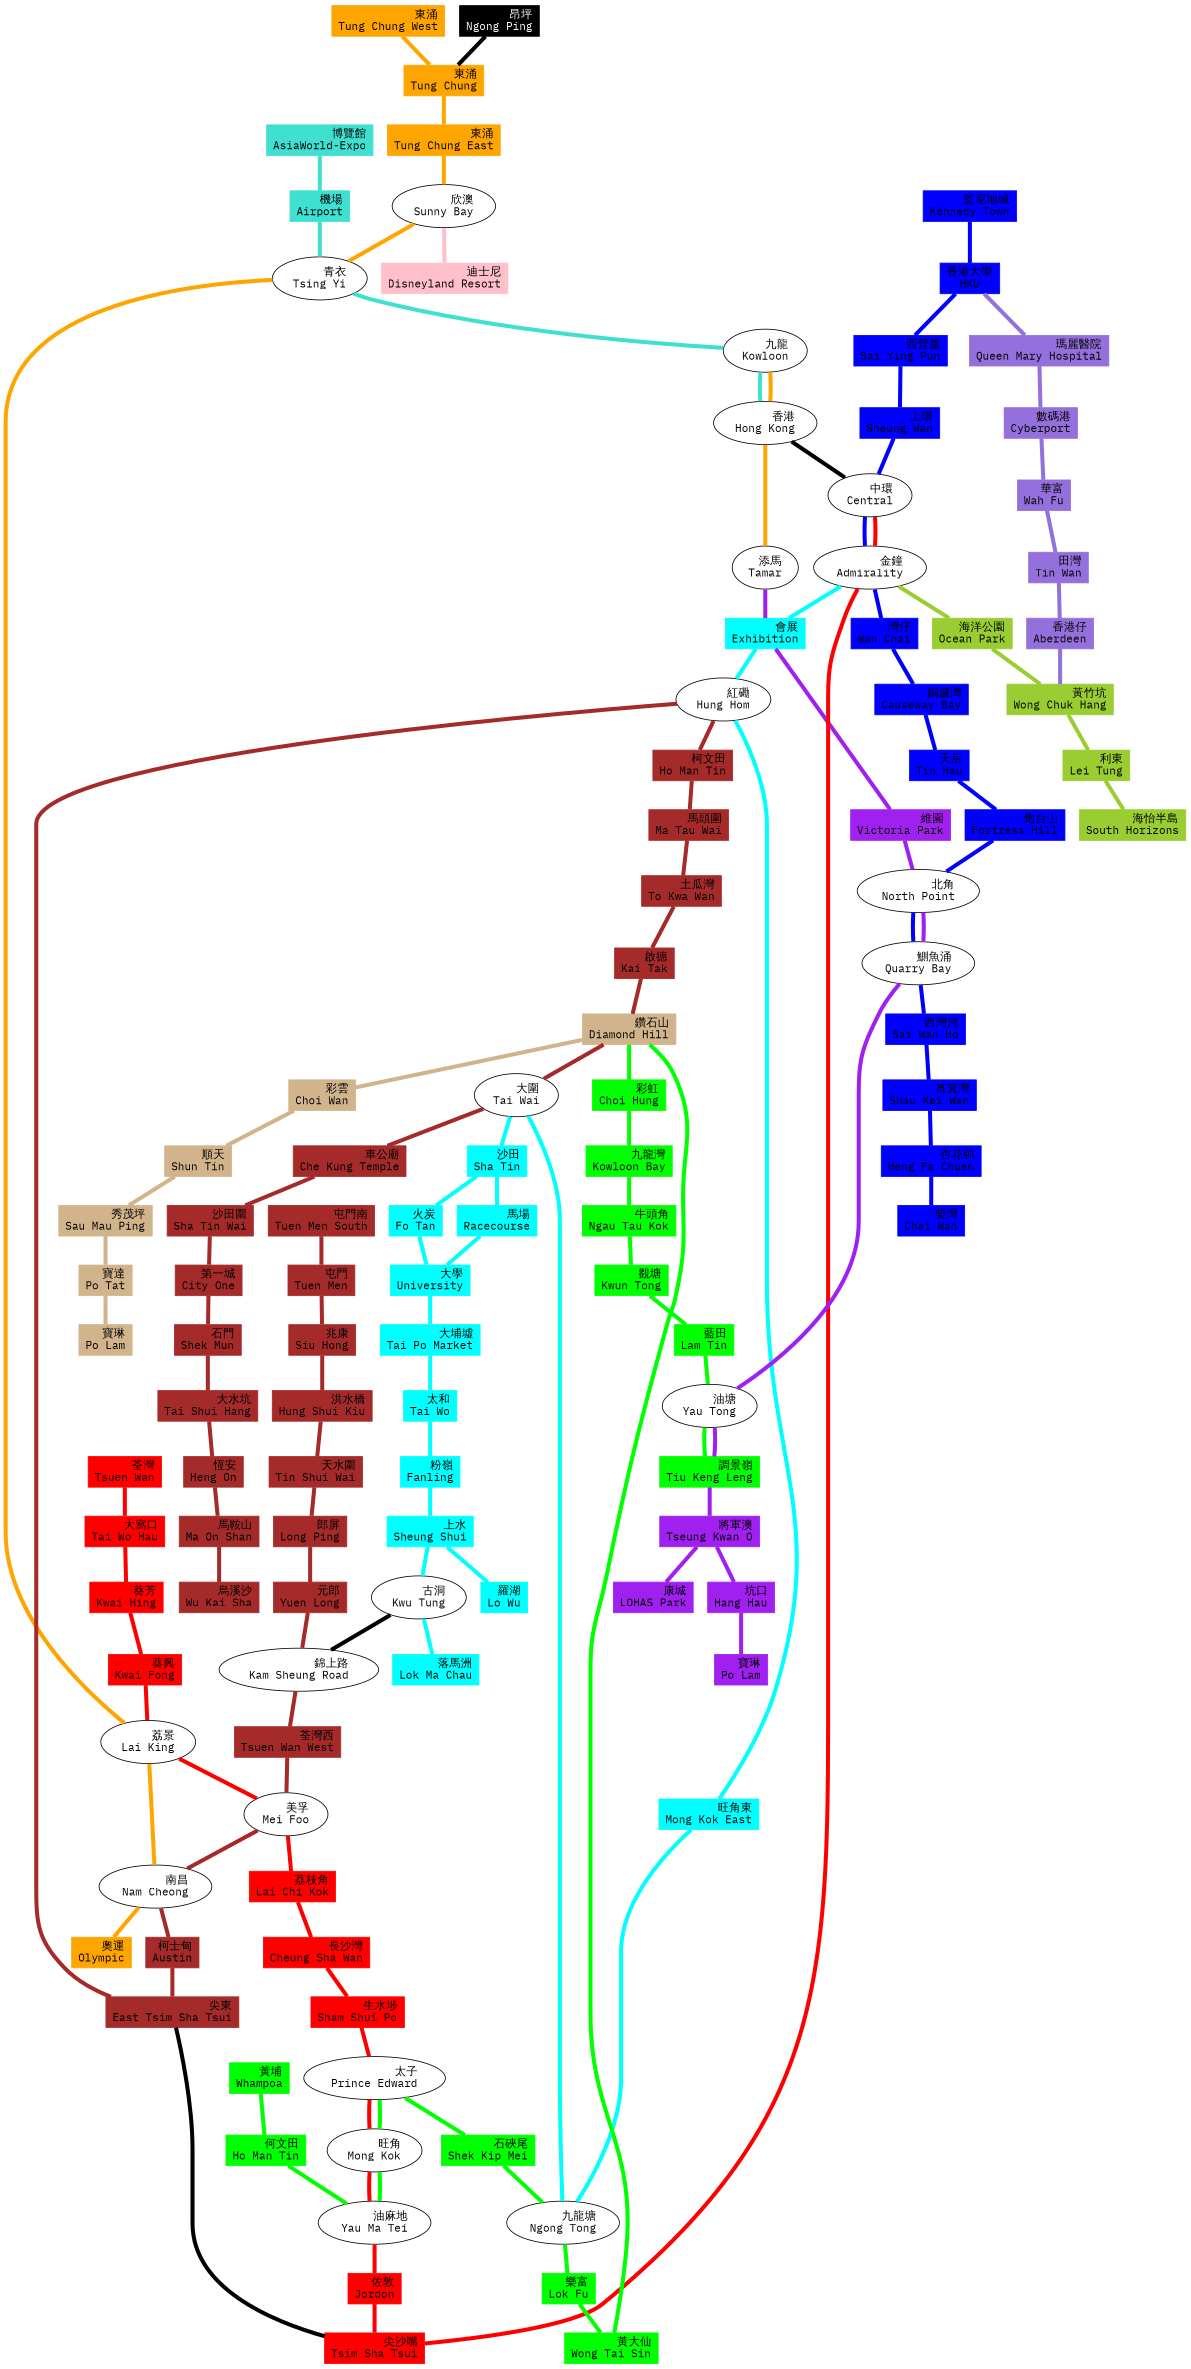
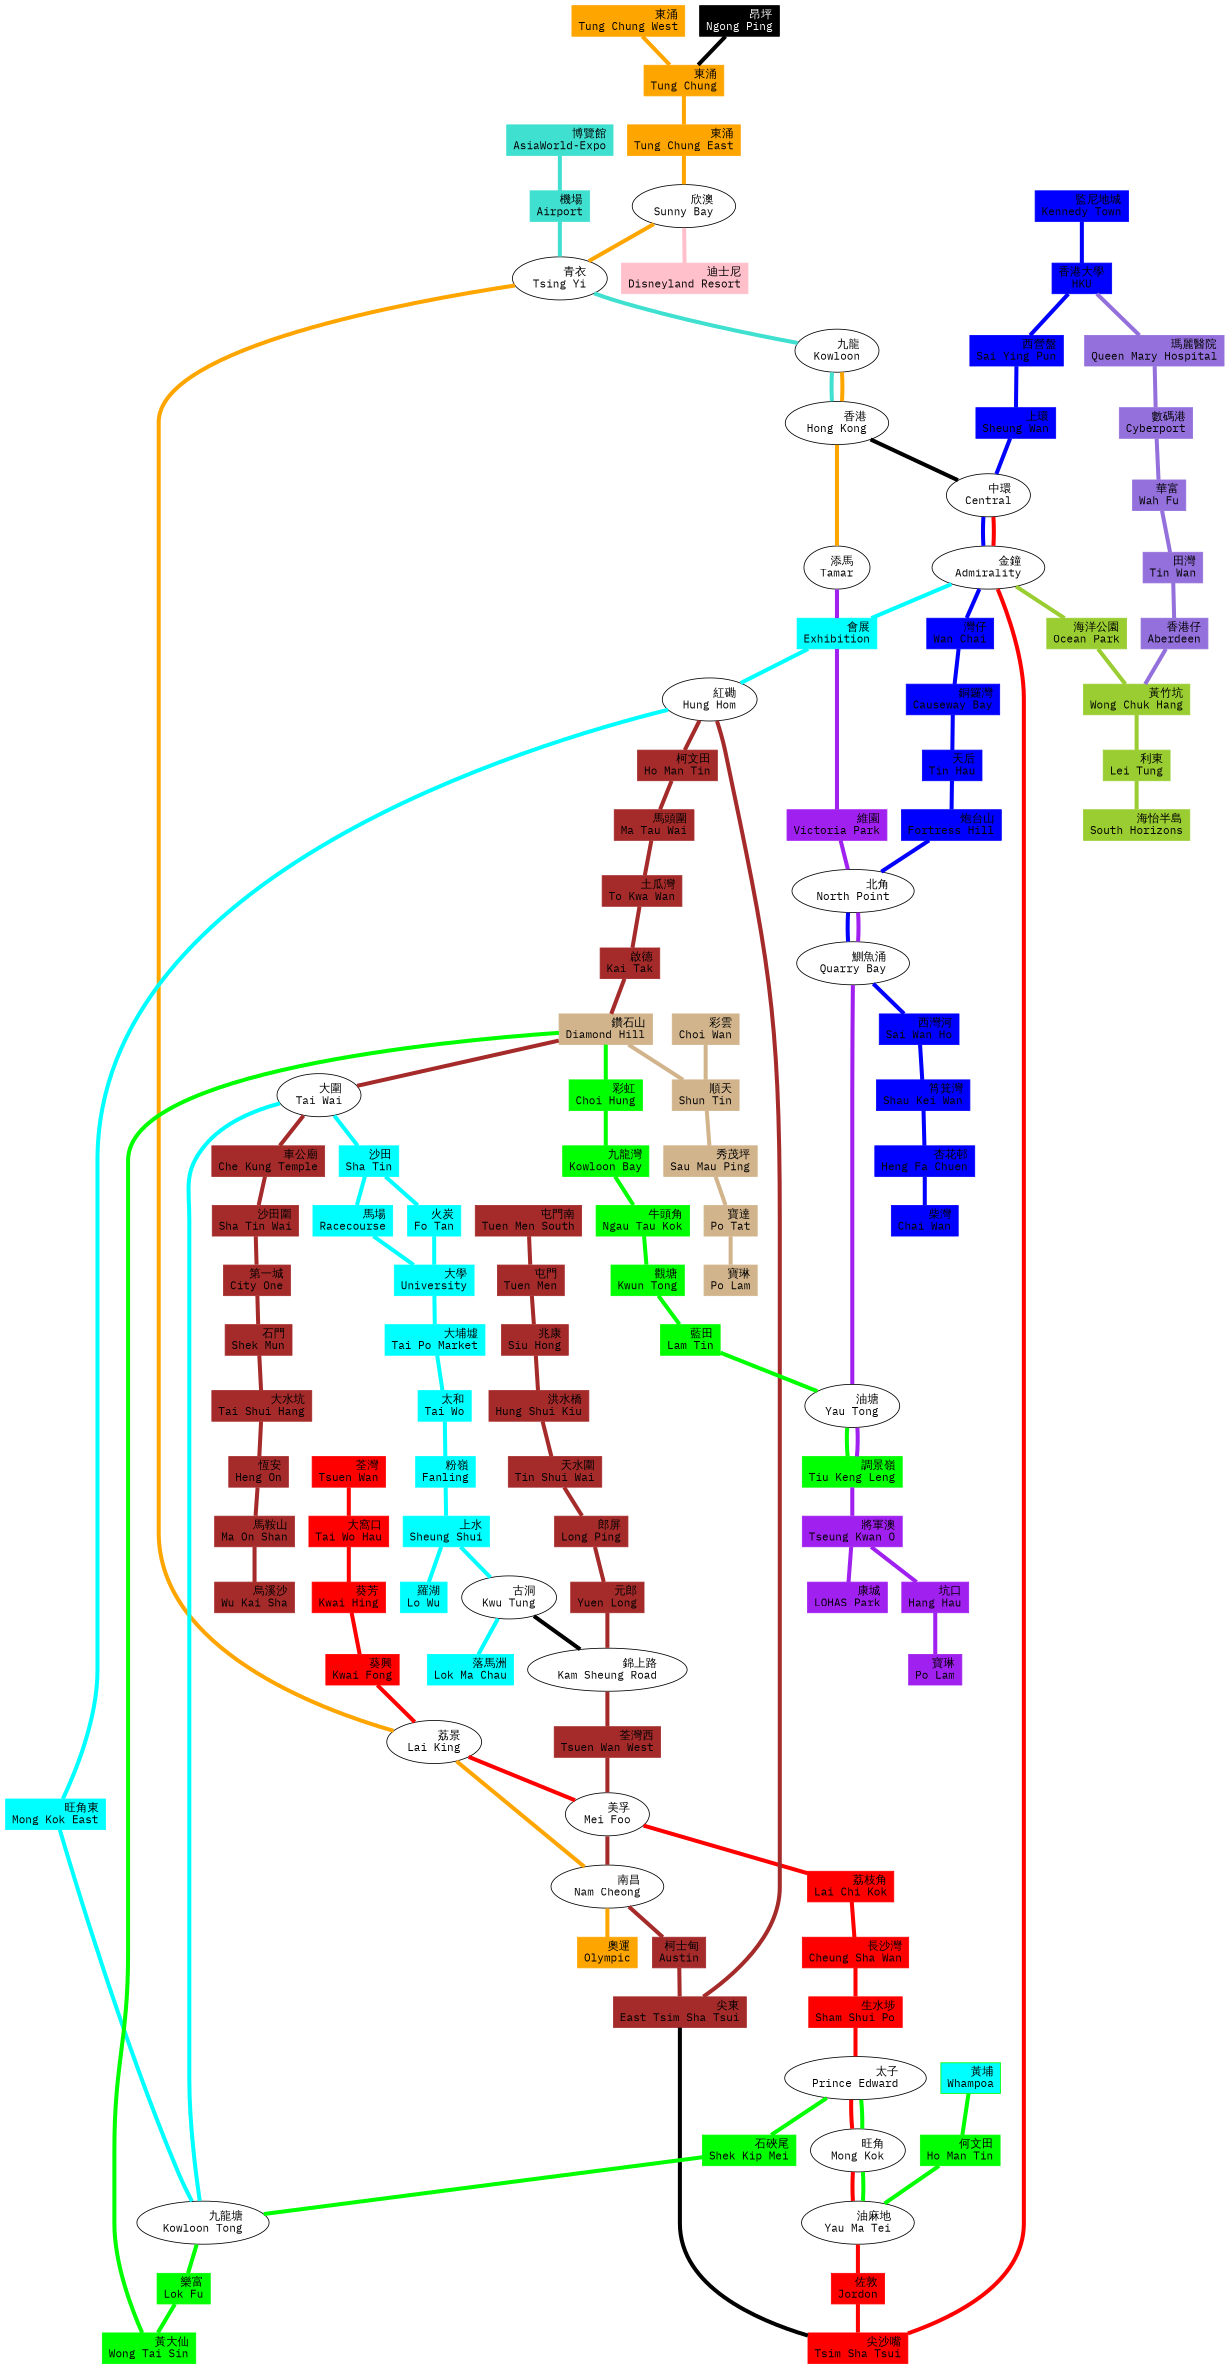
edge "鑽石山 Diamond Hill" -- "彩雲 Choi Wan": now "鑽石山 Diamond Hill" -- "順天 Shun Tin"
node "黃埔 Whampoa": fillcolor green -> cyan
node "九龍塘 Ngong Tong": label "九龍塘 Ngong Tong" -> "九龍塘 Kowloon Tong"
